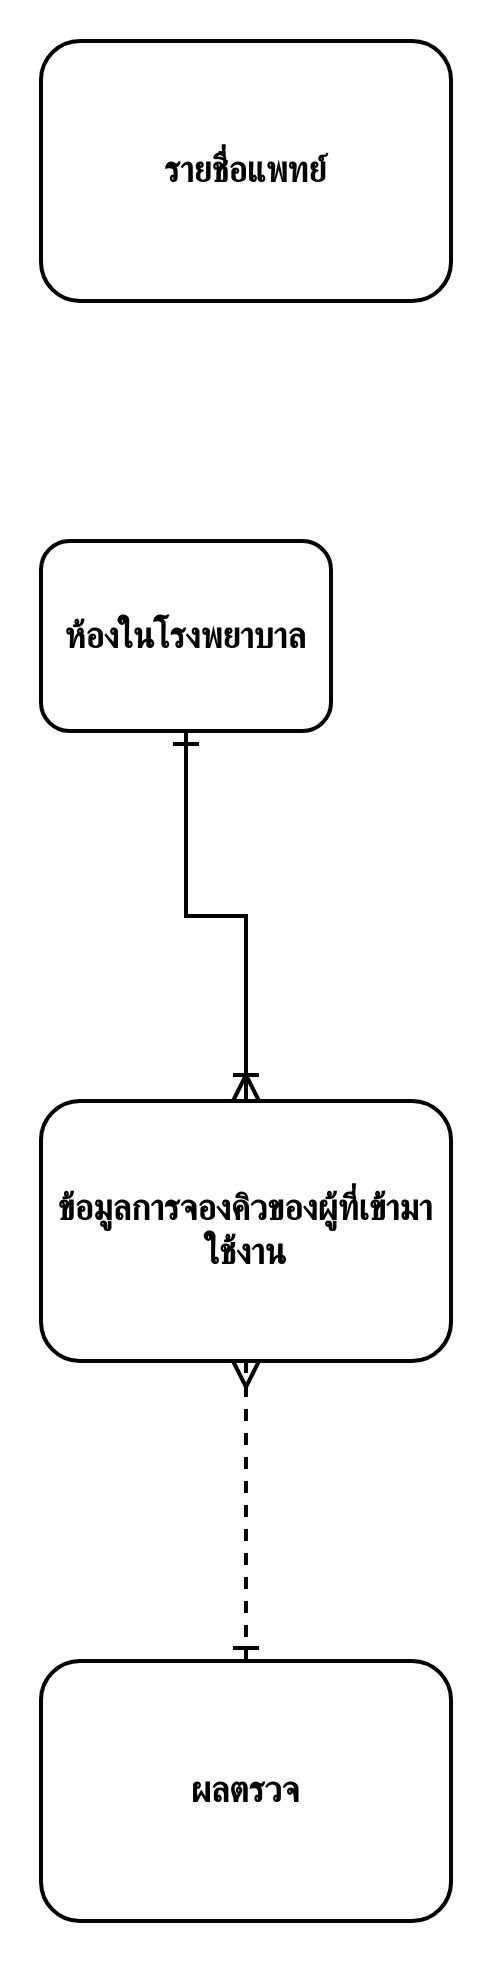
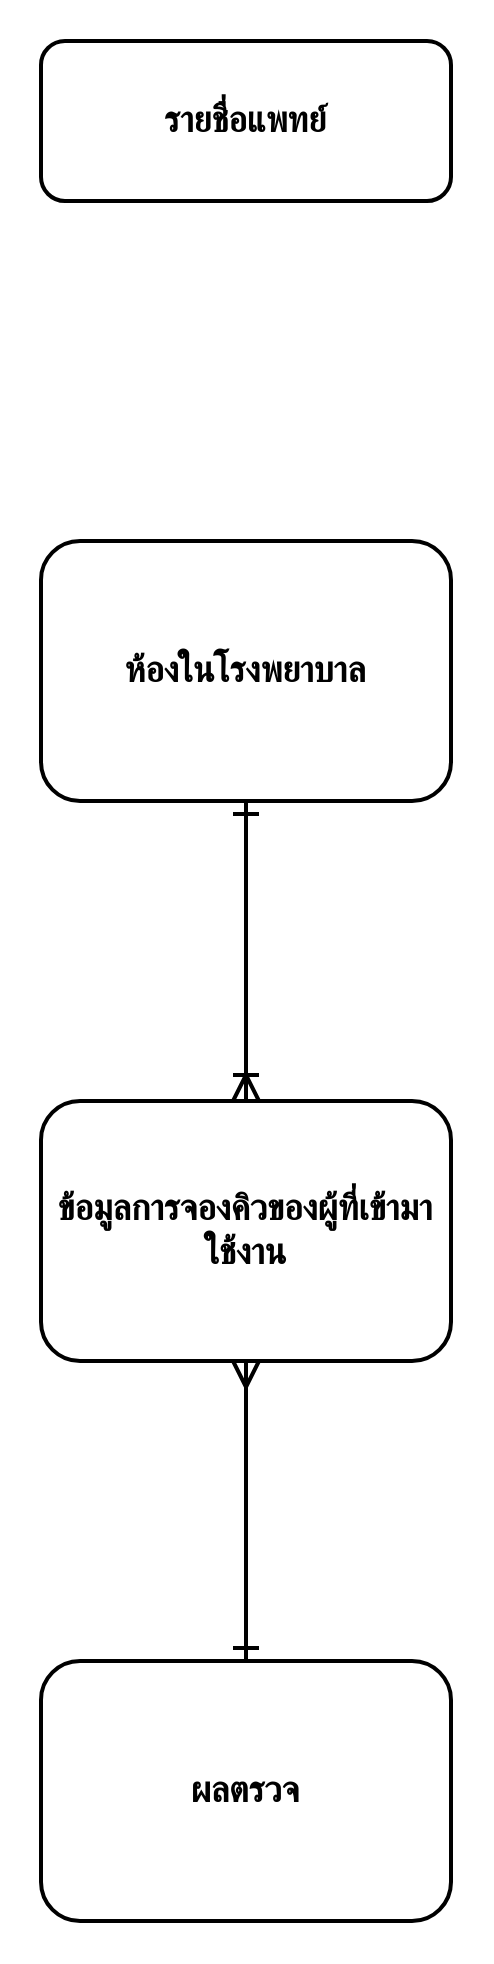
node "รายชื่อแพทย์": size 410x260 -> 410x160
node "ห้องในโรงพยาบาล": size 290x190 -> 410x260
edge "ข้อมูลการจองคิวของผู้ที่เข้ามาใช้งาน" -- "ผลตรวจ": style dashed -> solid
